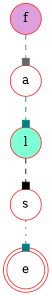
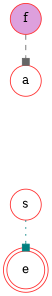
node "l": removed
